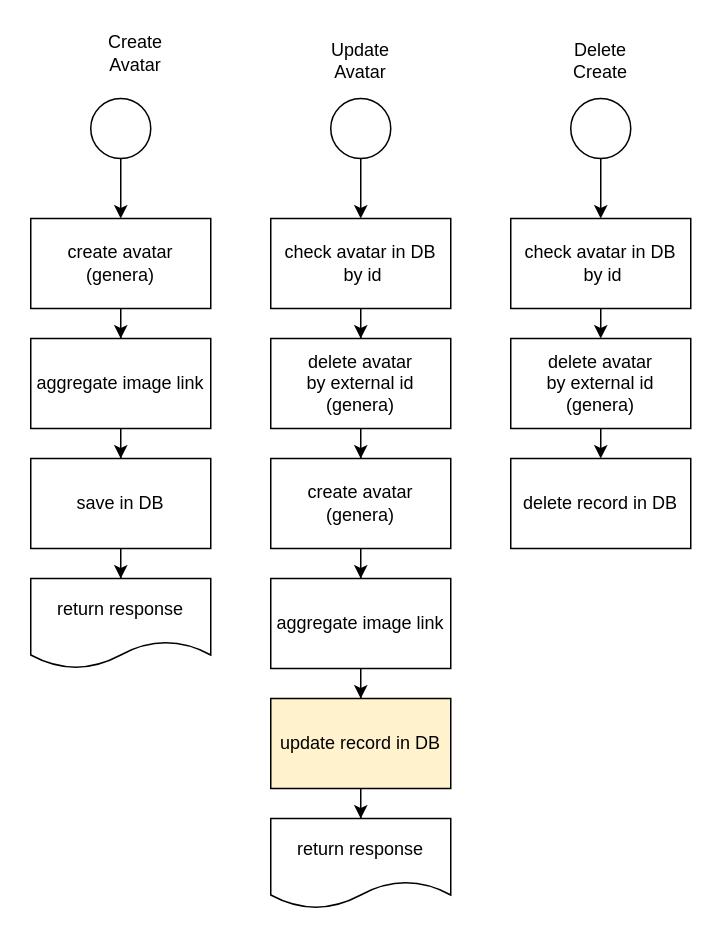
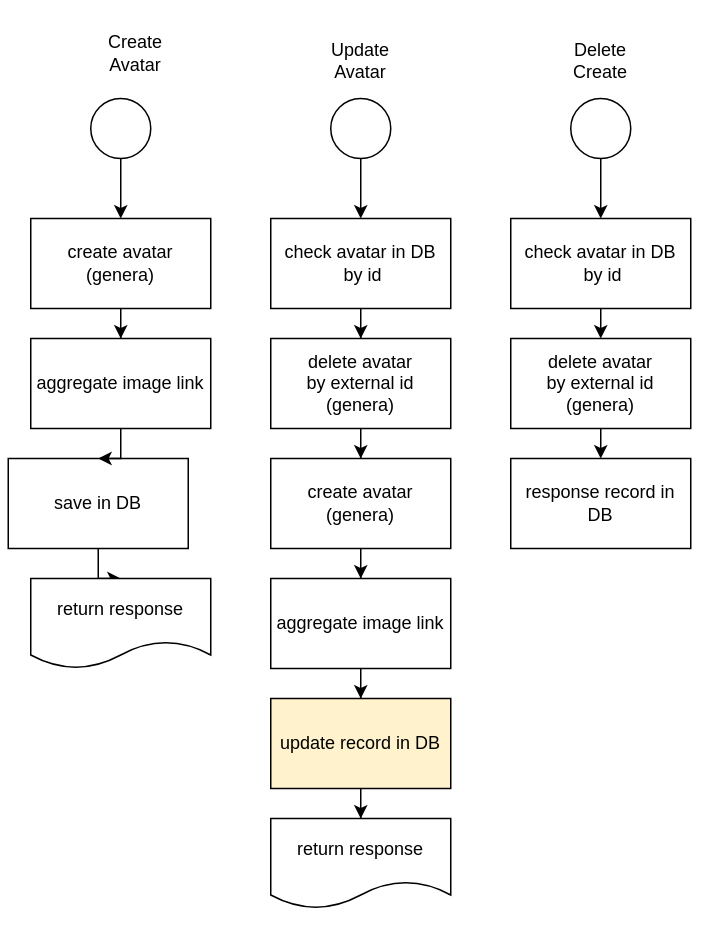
node "save in DB": moved (121, 503) -> (98, 503)
node "delete record in DB": label "delete record in DB" -> "response record in DB"
